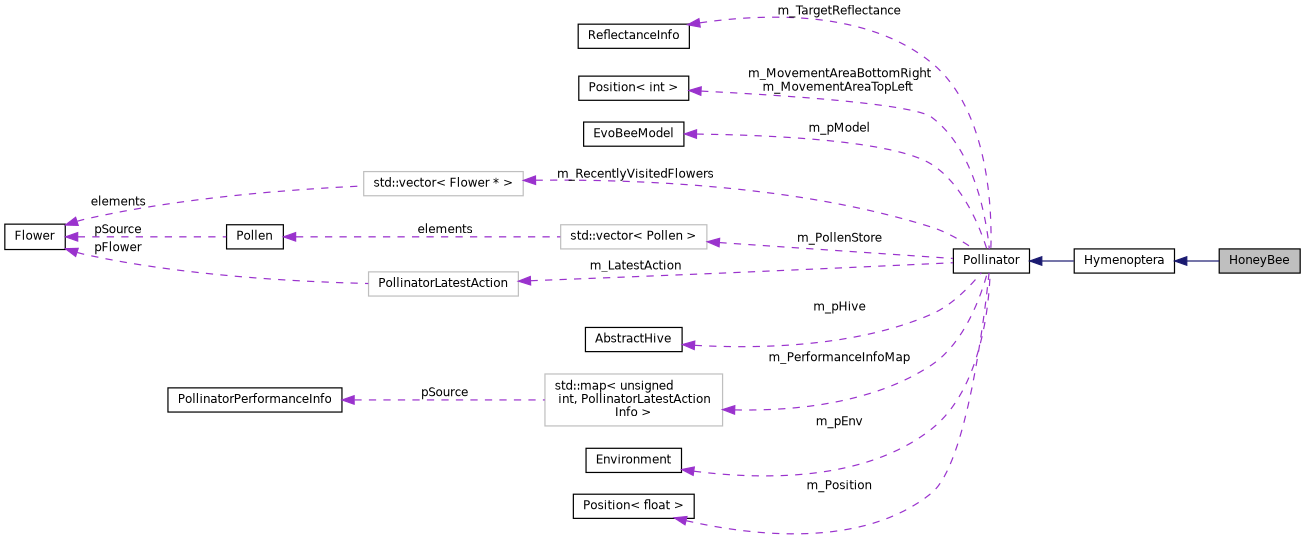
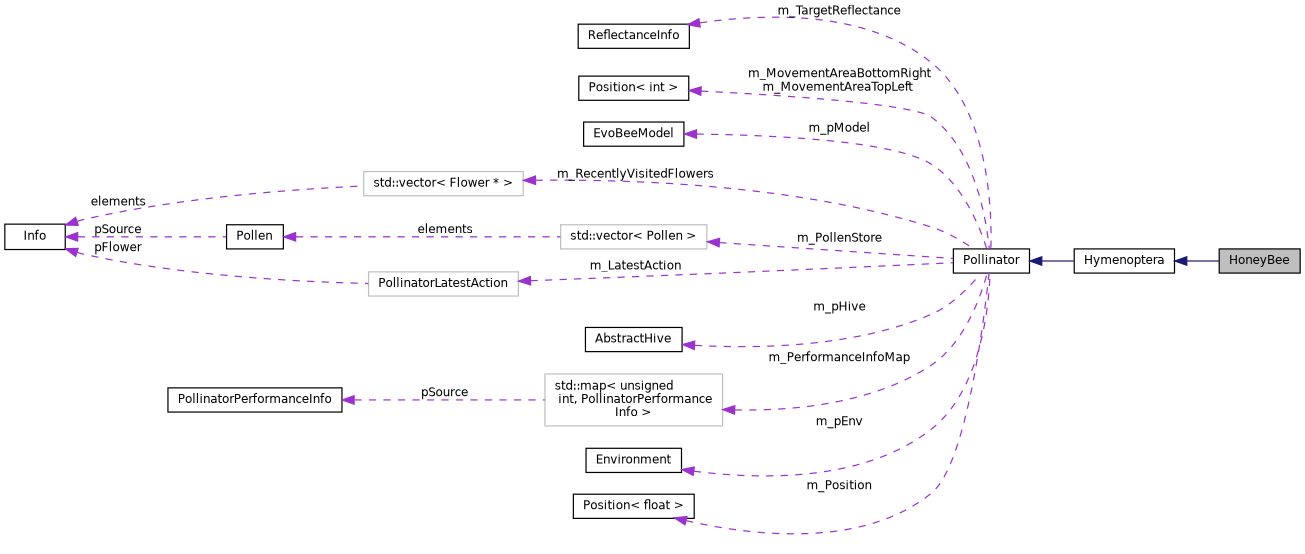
node "Flower": label "Flower" -> "Info"
node "std::map< unsigned int, PollinatorLatestAction Info >": label "std::map< unsigned int, PollinatorLatestAction Info >" -> "std::map< unsigned int, PollinatorPerformance Info >"
